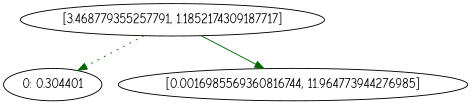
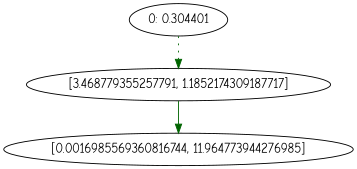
edge "[3.468779355257791, 1.1852174309187717]" -> "0: 0.304401": reversed
